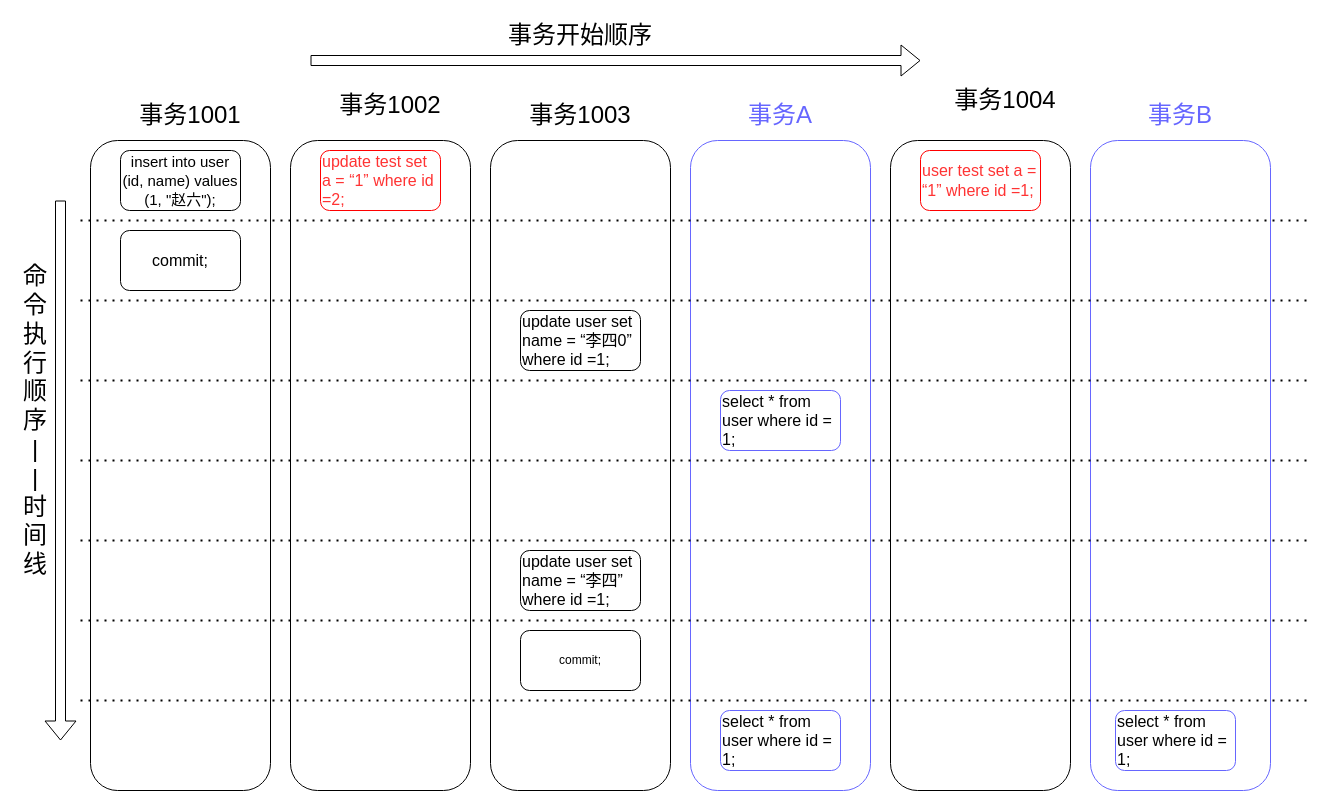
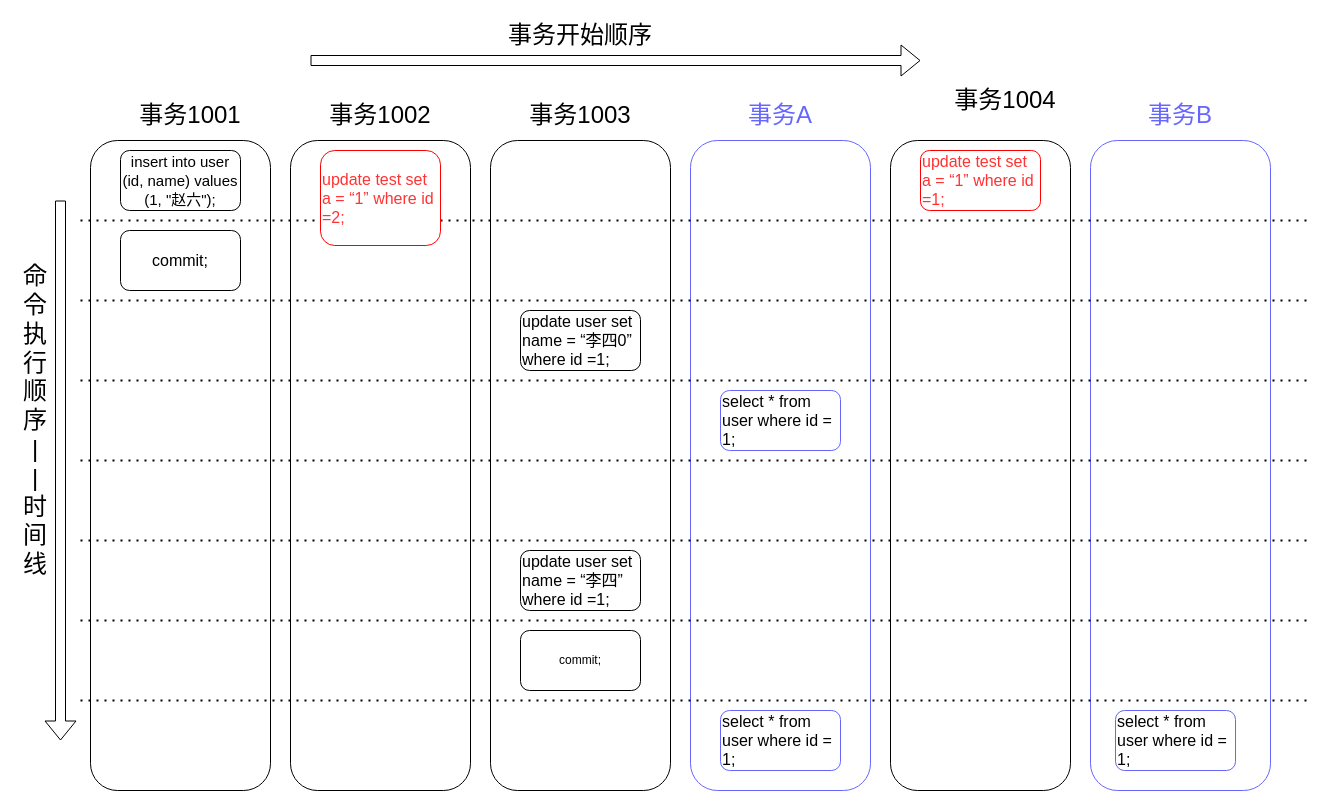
node "事务1002": moved (391, 106) -> (381, 116)
node "update test set a = “1” where id =2;": size 120x60 -> 120x95
node "user test set a = “1” where id =1;": label "user test set a = “1” where id =1;" -> "update test set a = “1” where id =1;"
